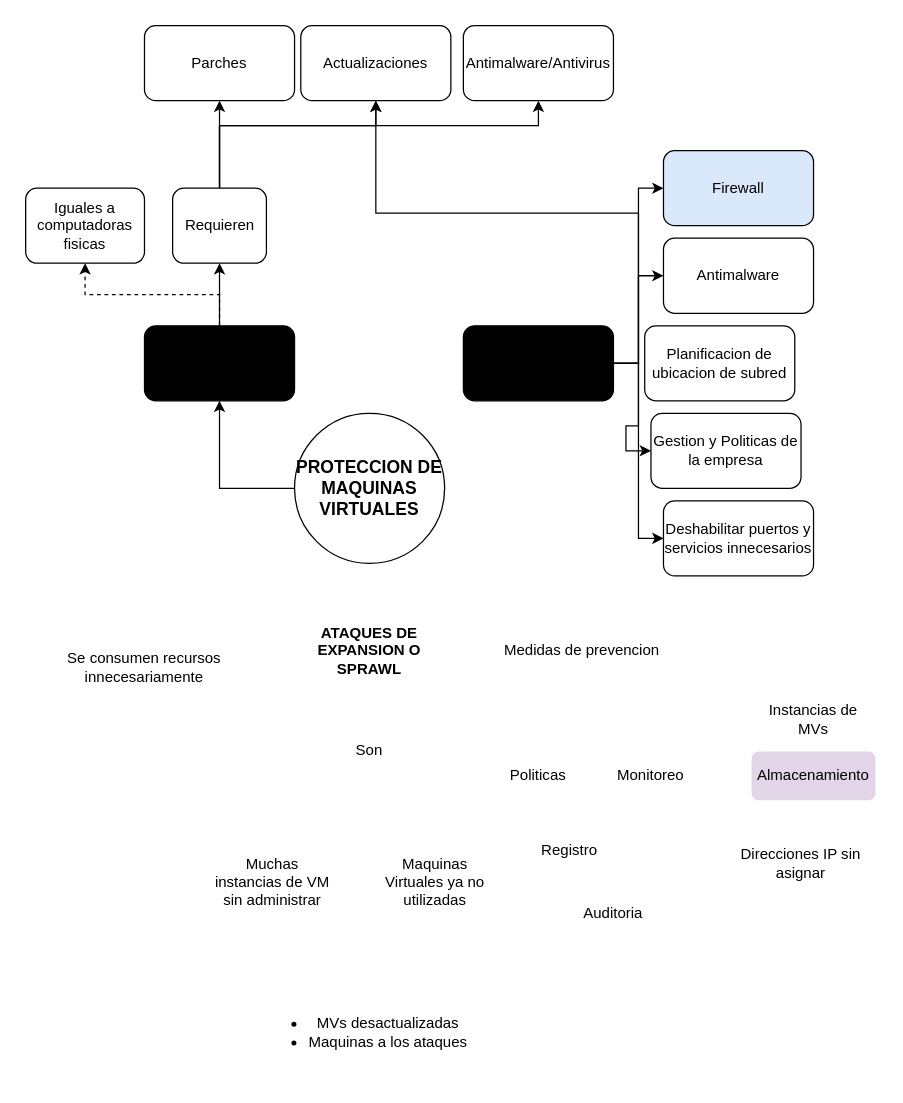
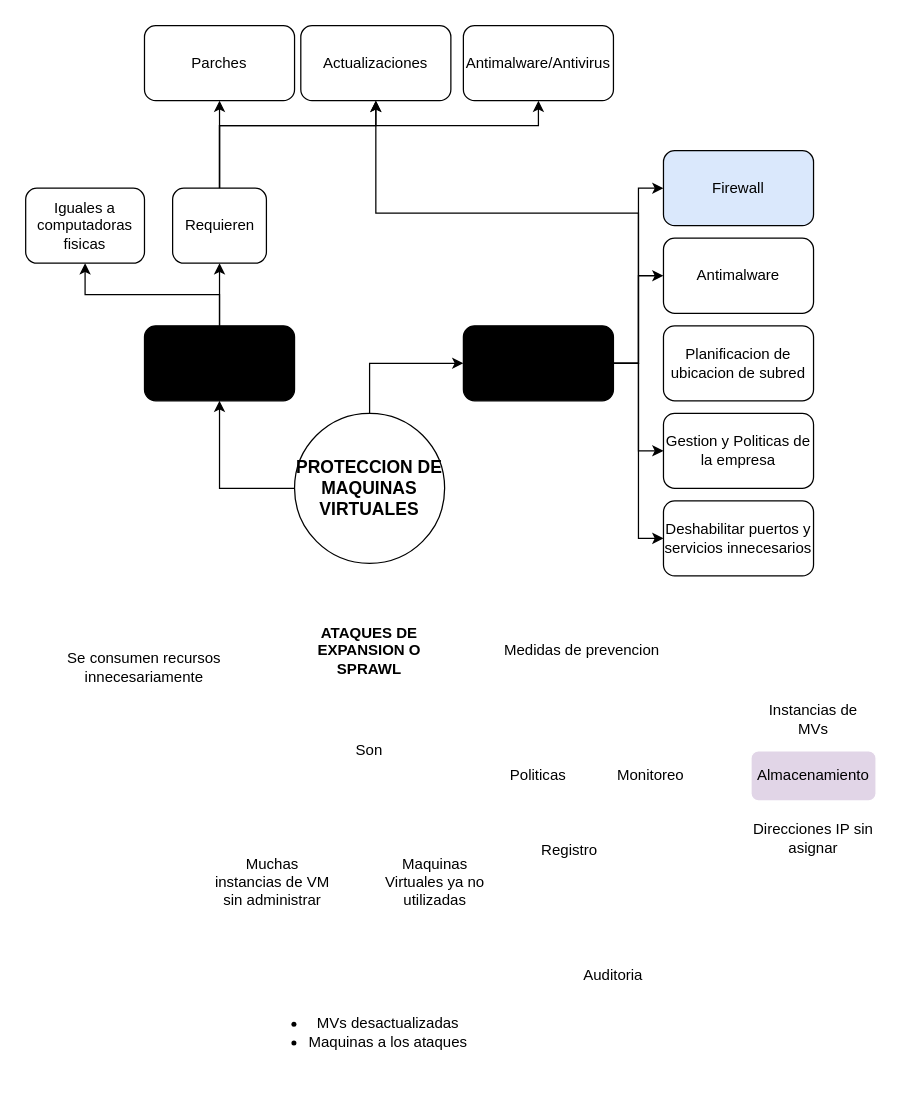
edge "MAQUINAS VIRTUALES" -> "Iguales a computadoras fisicas": style dashed -> solid
edge "PROTECCION DE MAQUINAS VIRTUALES" -> "MEDIDAS DE PROTECCION DE VM": added
node "Planificacion de ubicacion de subred": moved (719, 363) -> (738, 363)
node "Gestion y Politicas de la empresa": moved (726, 451) -> (738, 451)
node "Direcciones IP sin asignar": moved (801, 863) -> (813, 838)
node "Auditoria": moved (613, 913) -> (613, 976)
